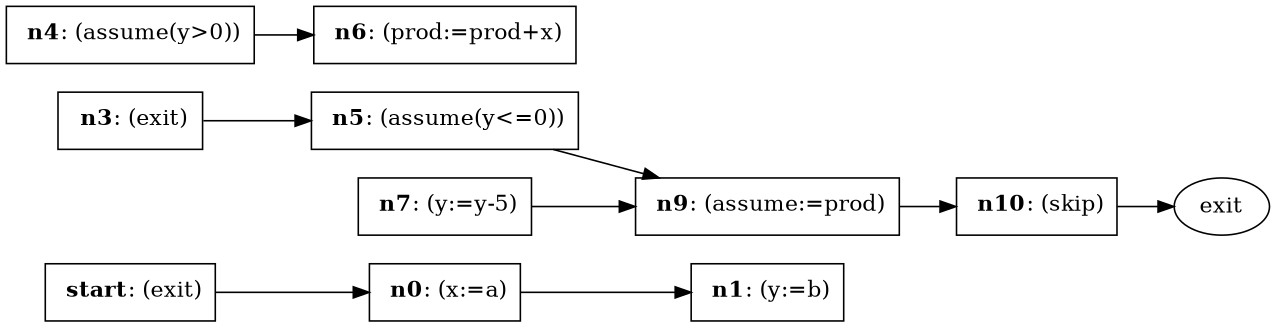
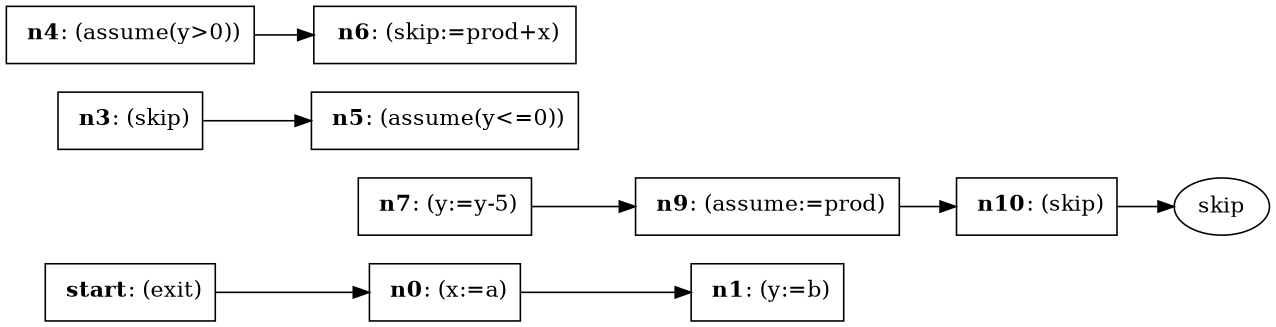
node "n6": text ": (prod:=prod+x)" -> ": (skip:=prod+x)"
node "n3": text ": (exit)" -> ": (skip)"
edge "n5" -> "n9": removed
node "exit": label "exit" -> "skip"
